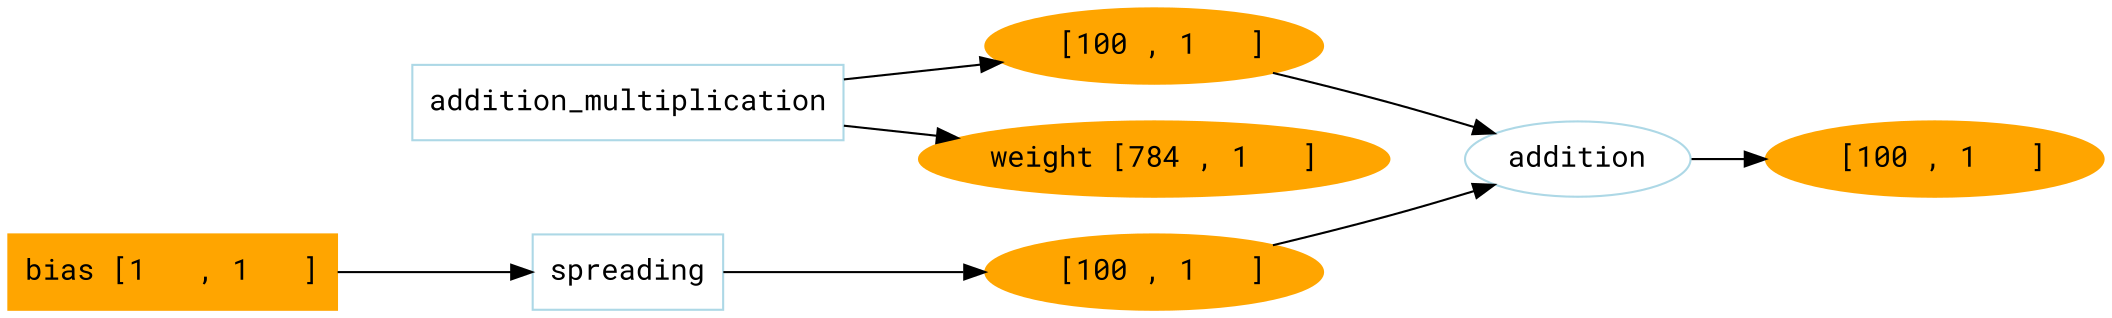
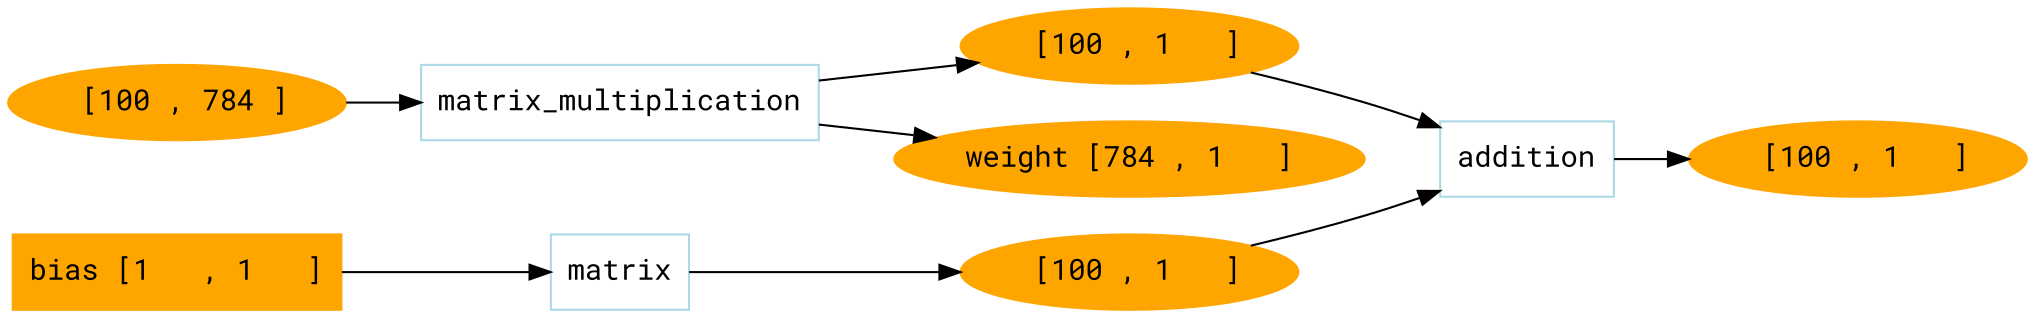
node "[100 , 784 ]": added
node "addition_multiplication": label "addition_multiplication" -> "matrix_multiplication"
node "addition": shape ellipse -> box
node "spreading": label "spreading" -> "matrix"
